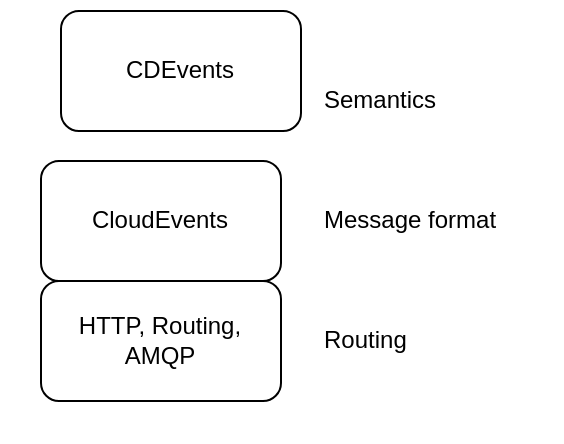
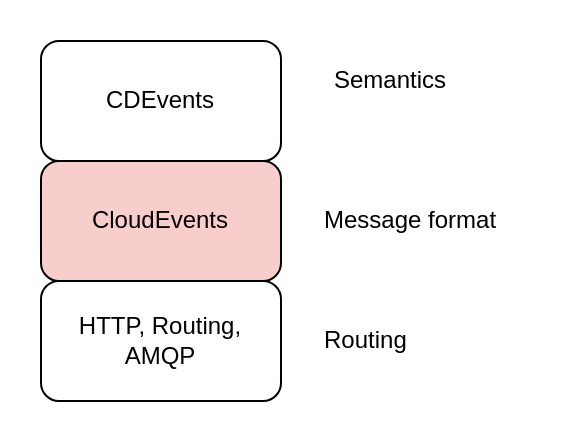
node "CDEvents": moved (181, 71) -> (161, 101)
node "Semantics": moved (421, 101) -> (431, 81)
node "CloudEvents": fillcolor #ffffff -> #f8cecc
